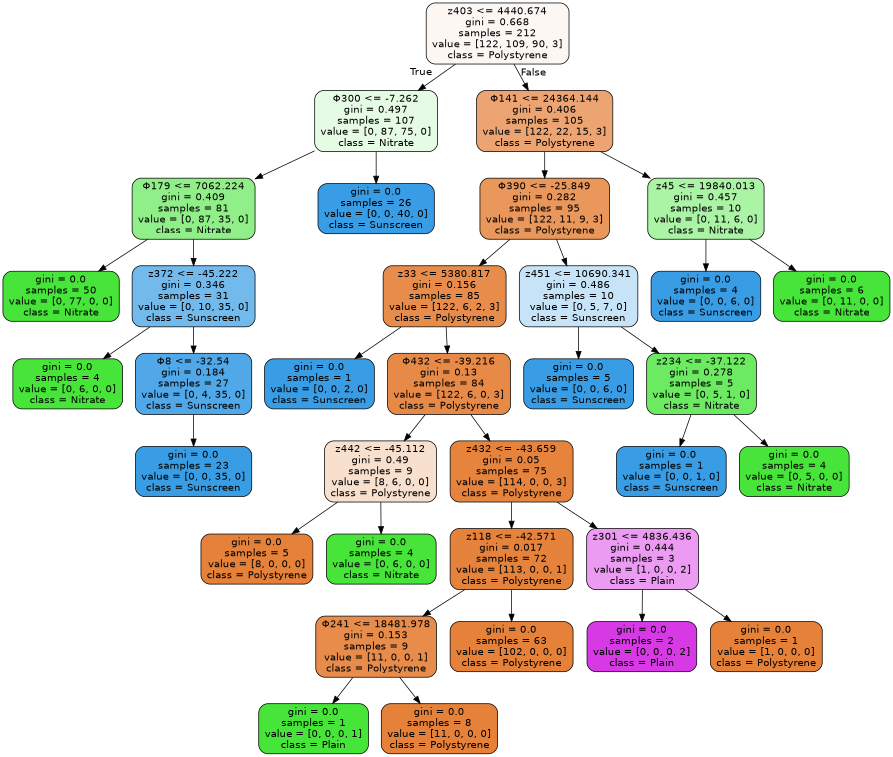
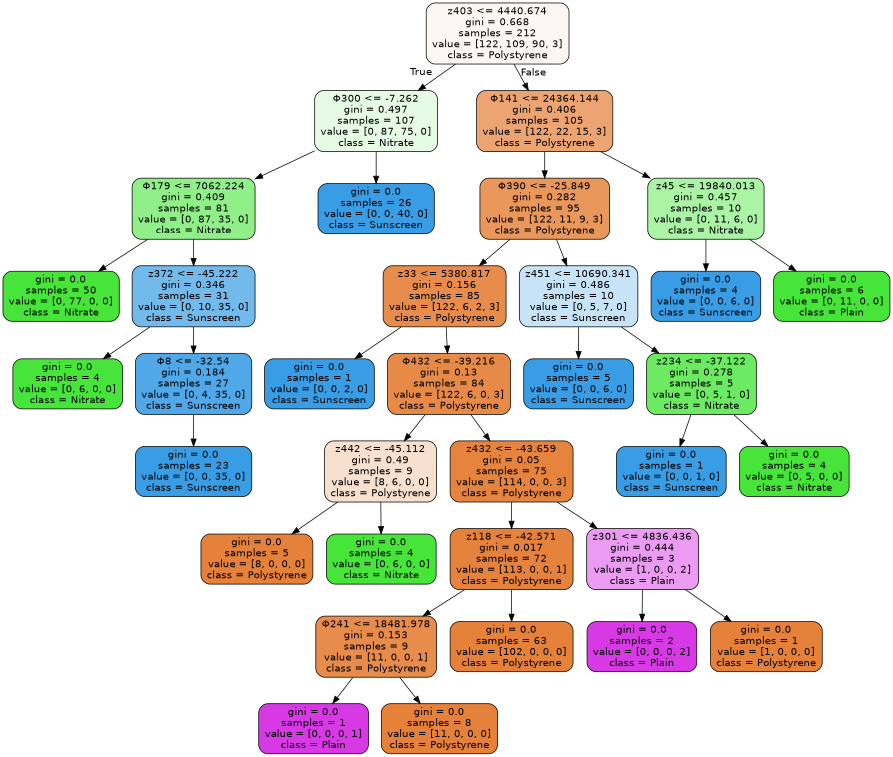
node "gini = 0.0 samples = 6 value = [0, 11, 0, 0] class = Nitrate": label "gini = 0.0 samples = 6 value = [0, 11, 0, 0] class = Nitrate" -> "gini = 0.0 samples = 6 value = [0, 11, 0, 0] class = Plain"
node "gini = 0.0 samples = 1 value = [0, 0, 0, 1] class = Plain": fillcolor #47e539 -> #d739e5
